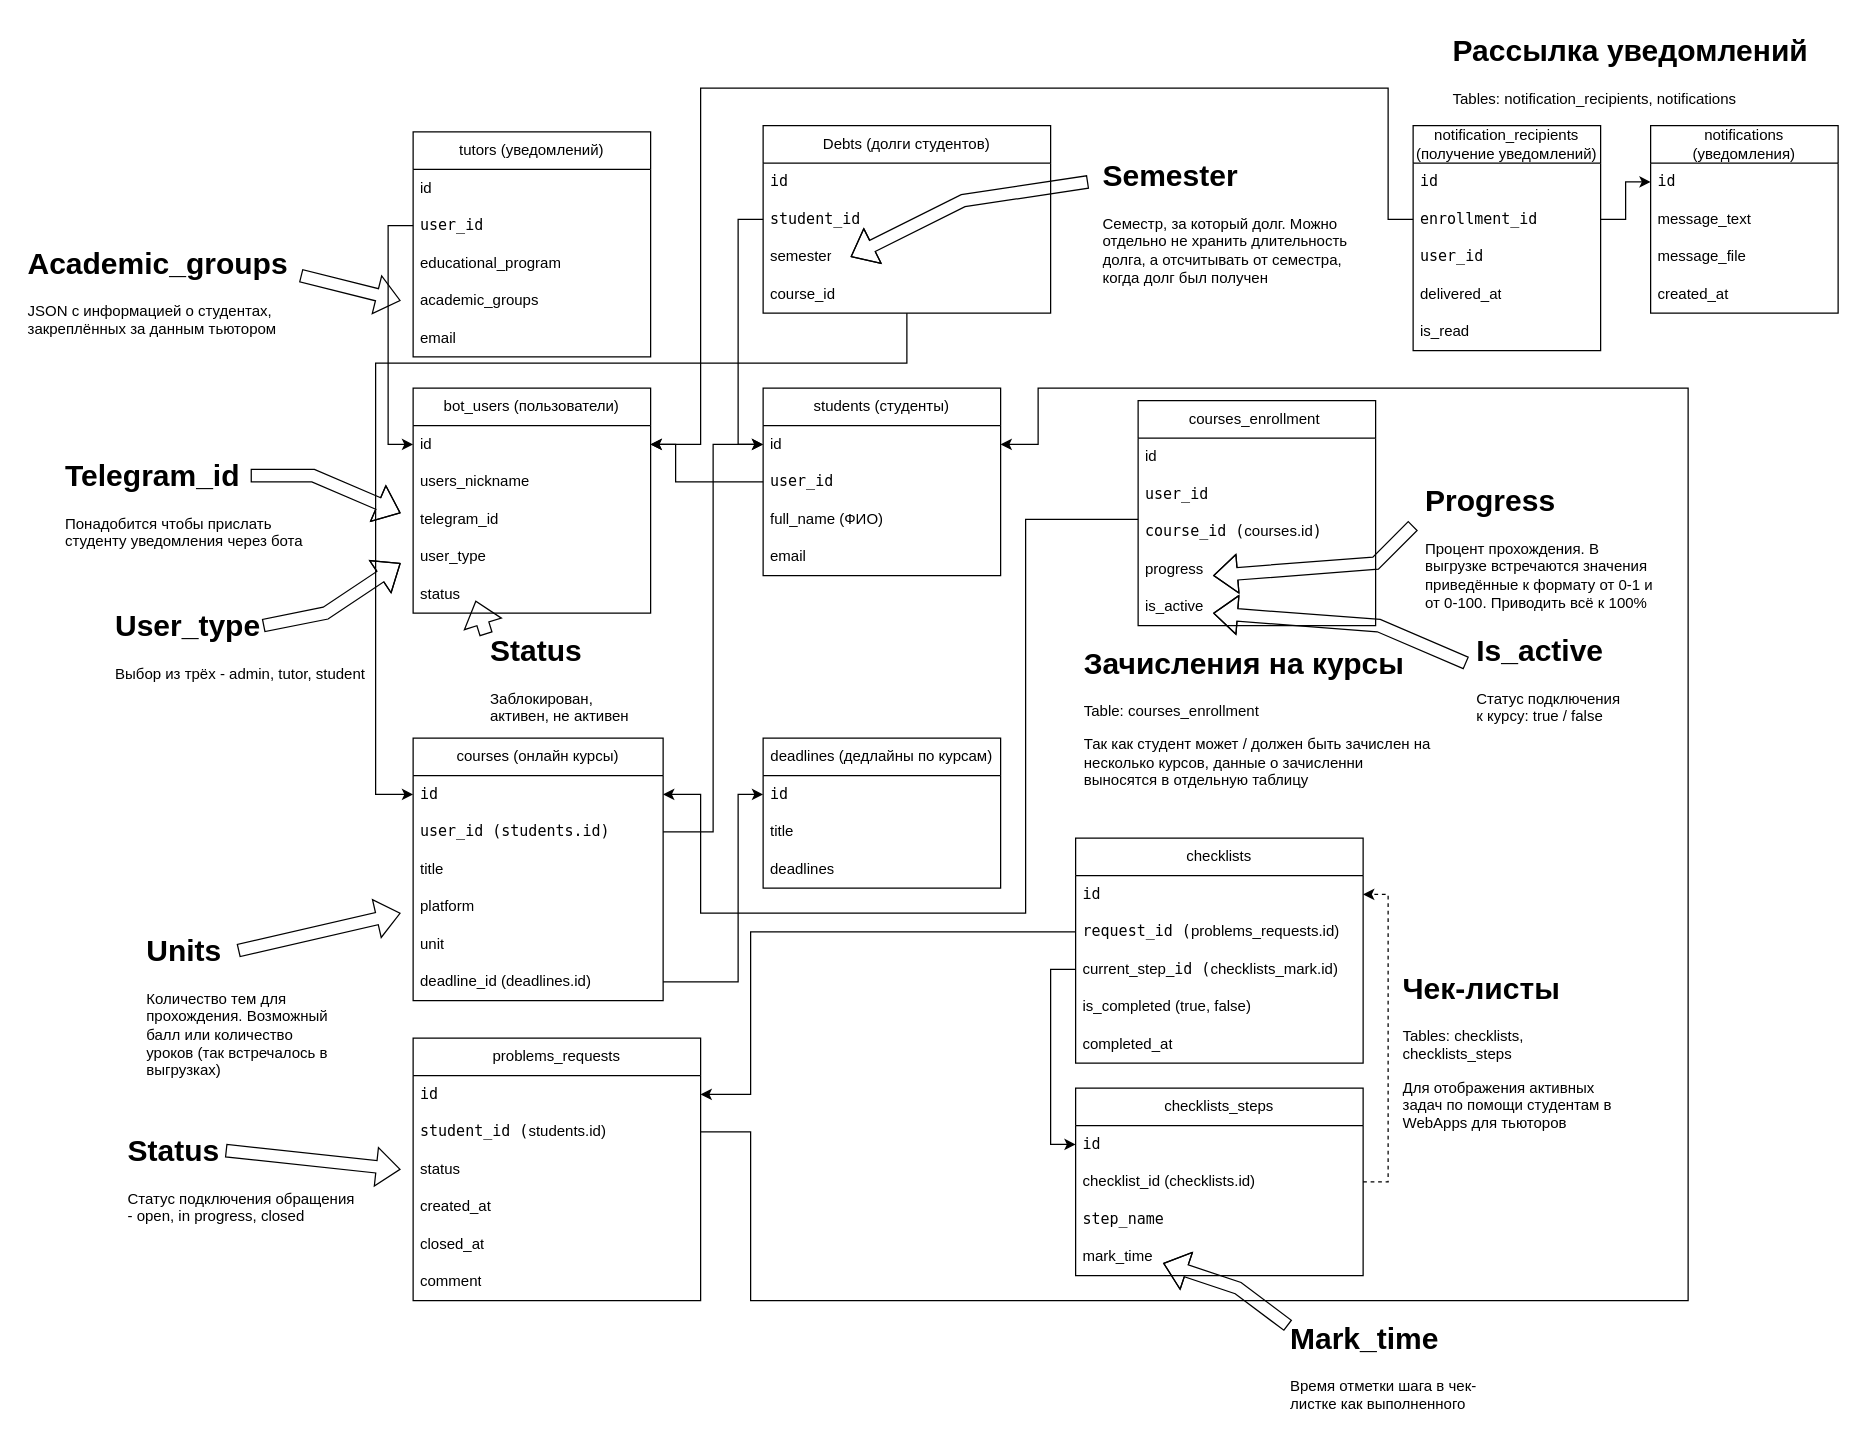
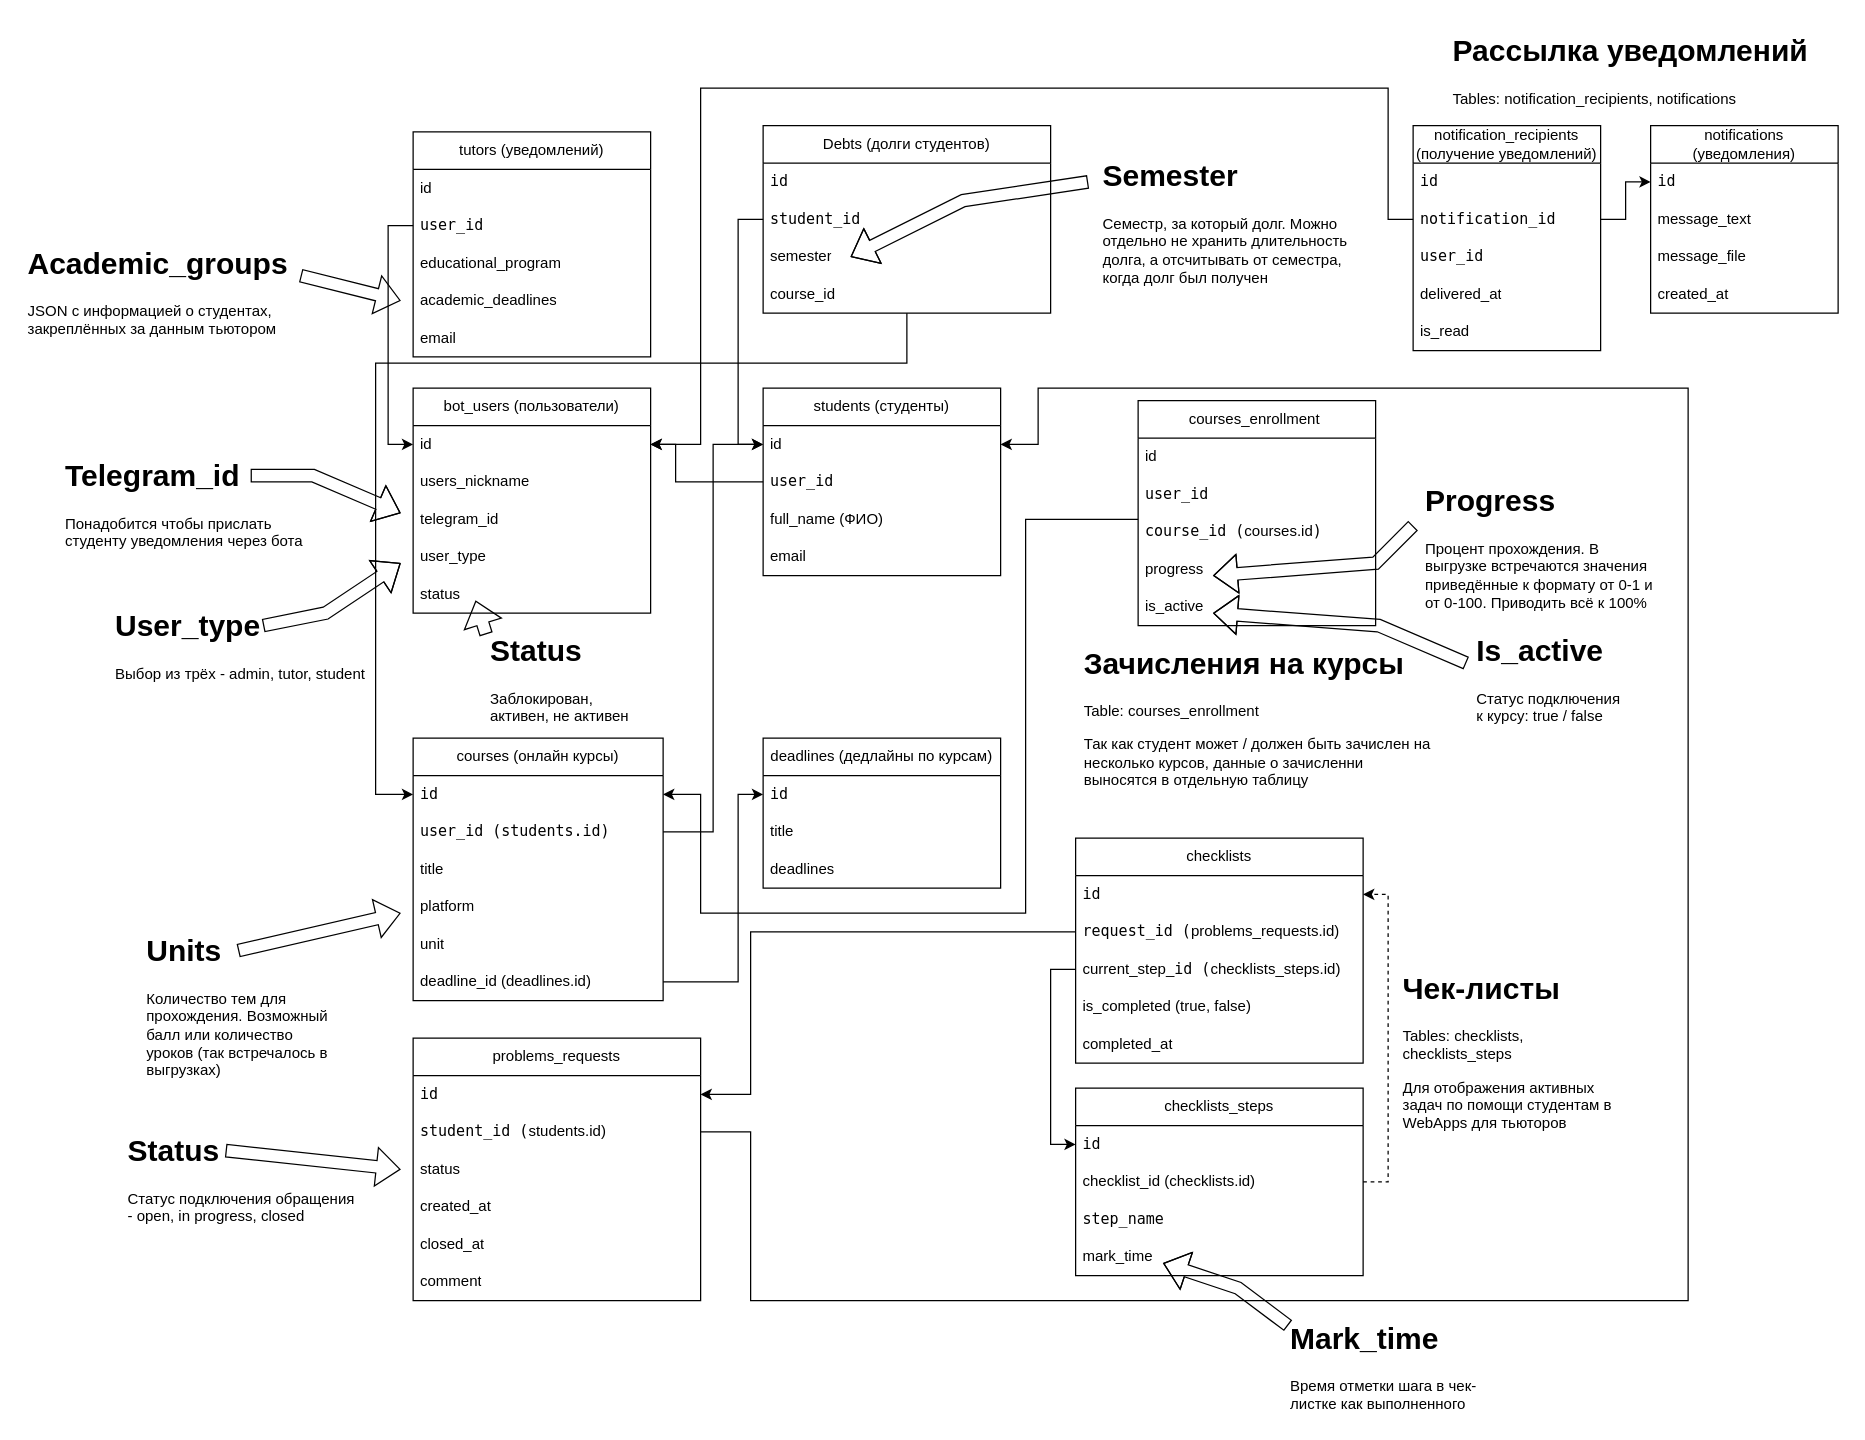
node "enrollment_id": label "enrollment_id" -> "notification_id"
node "academic_groups": label "academic_groups" -> "academic_deadlines"
node "current_step_id (checklists_mark.id)": label "current_step_id (checklists_mark.id)" -> "current_step_id (checklists_steps.id)"
